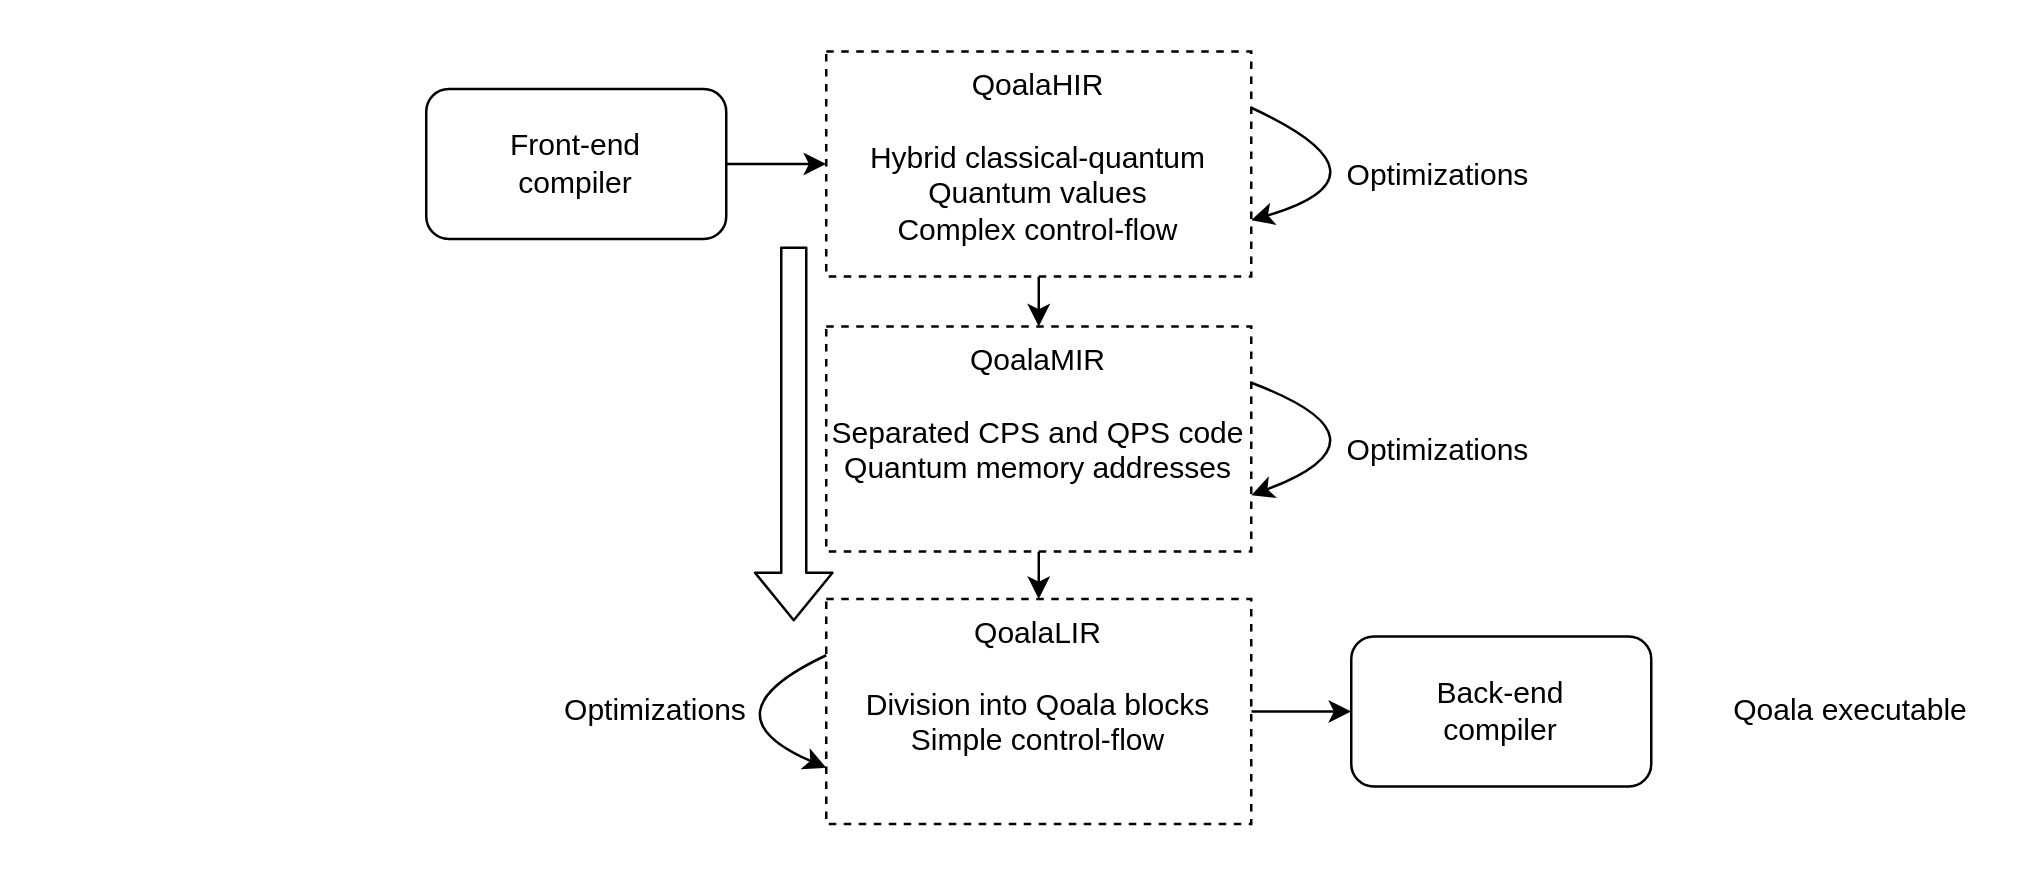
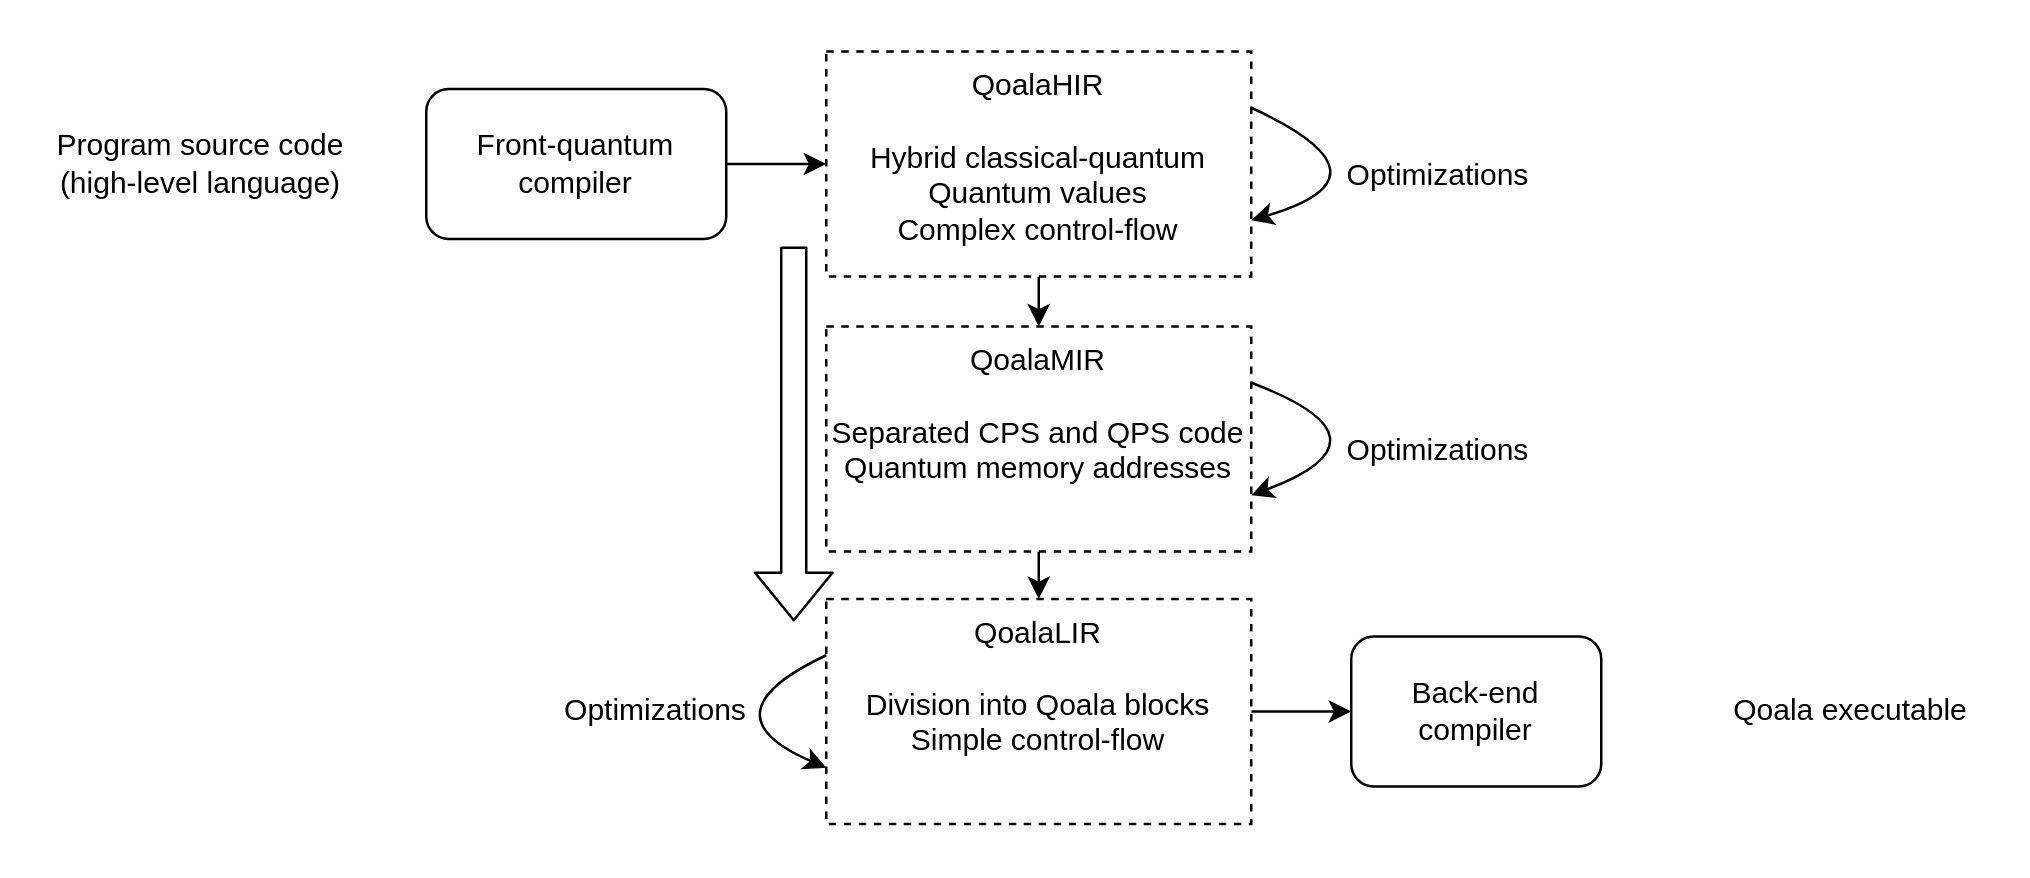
node "Program source code (high-level language)": added
node "Front-end compiler": label "Front-end compiler" -> "Front-quantum compiler"
node "Back-end compiler": size 300x150 -> 250x150
